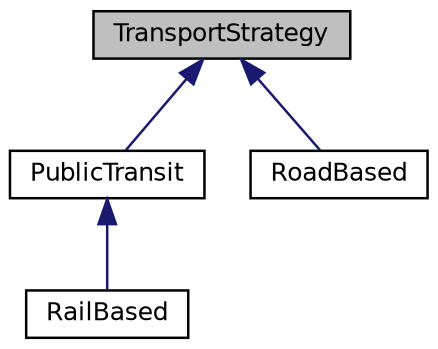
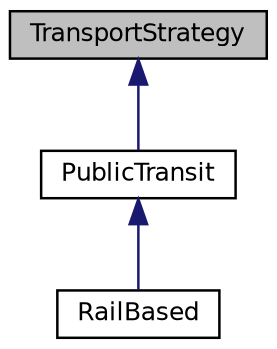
node "RoadBased": removed
